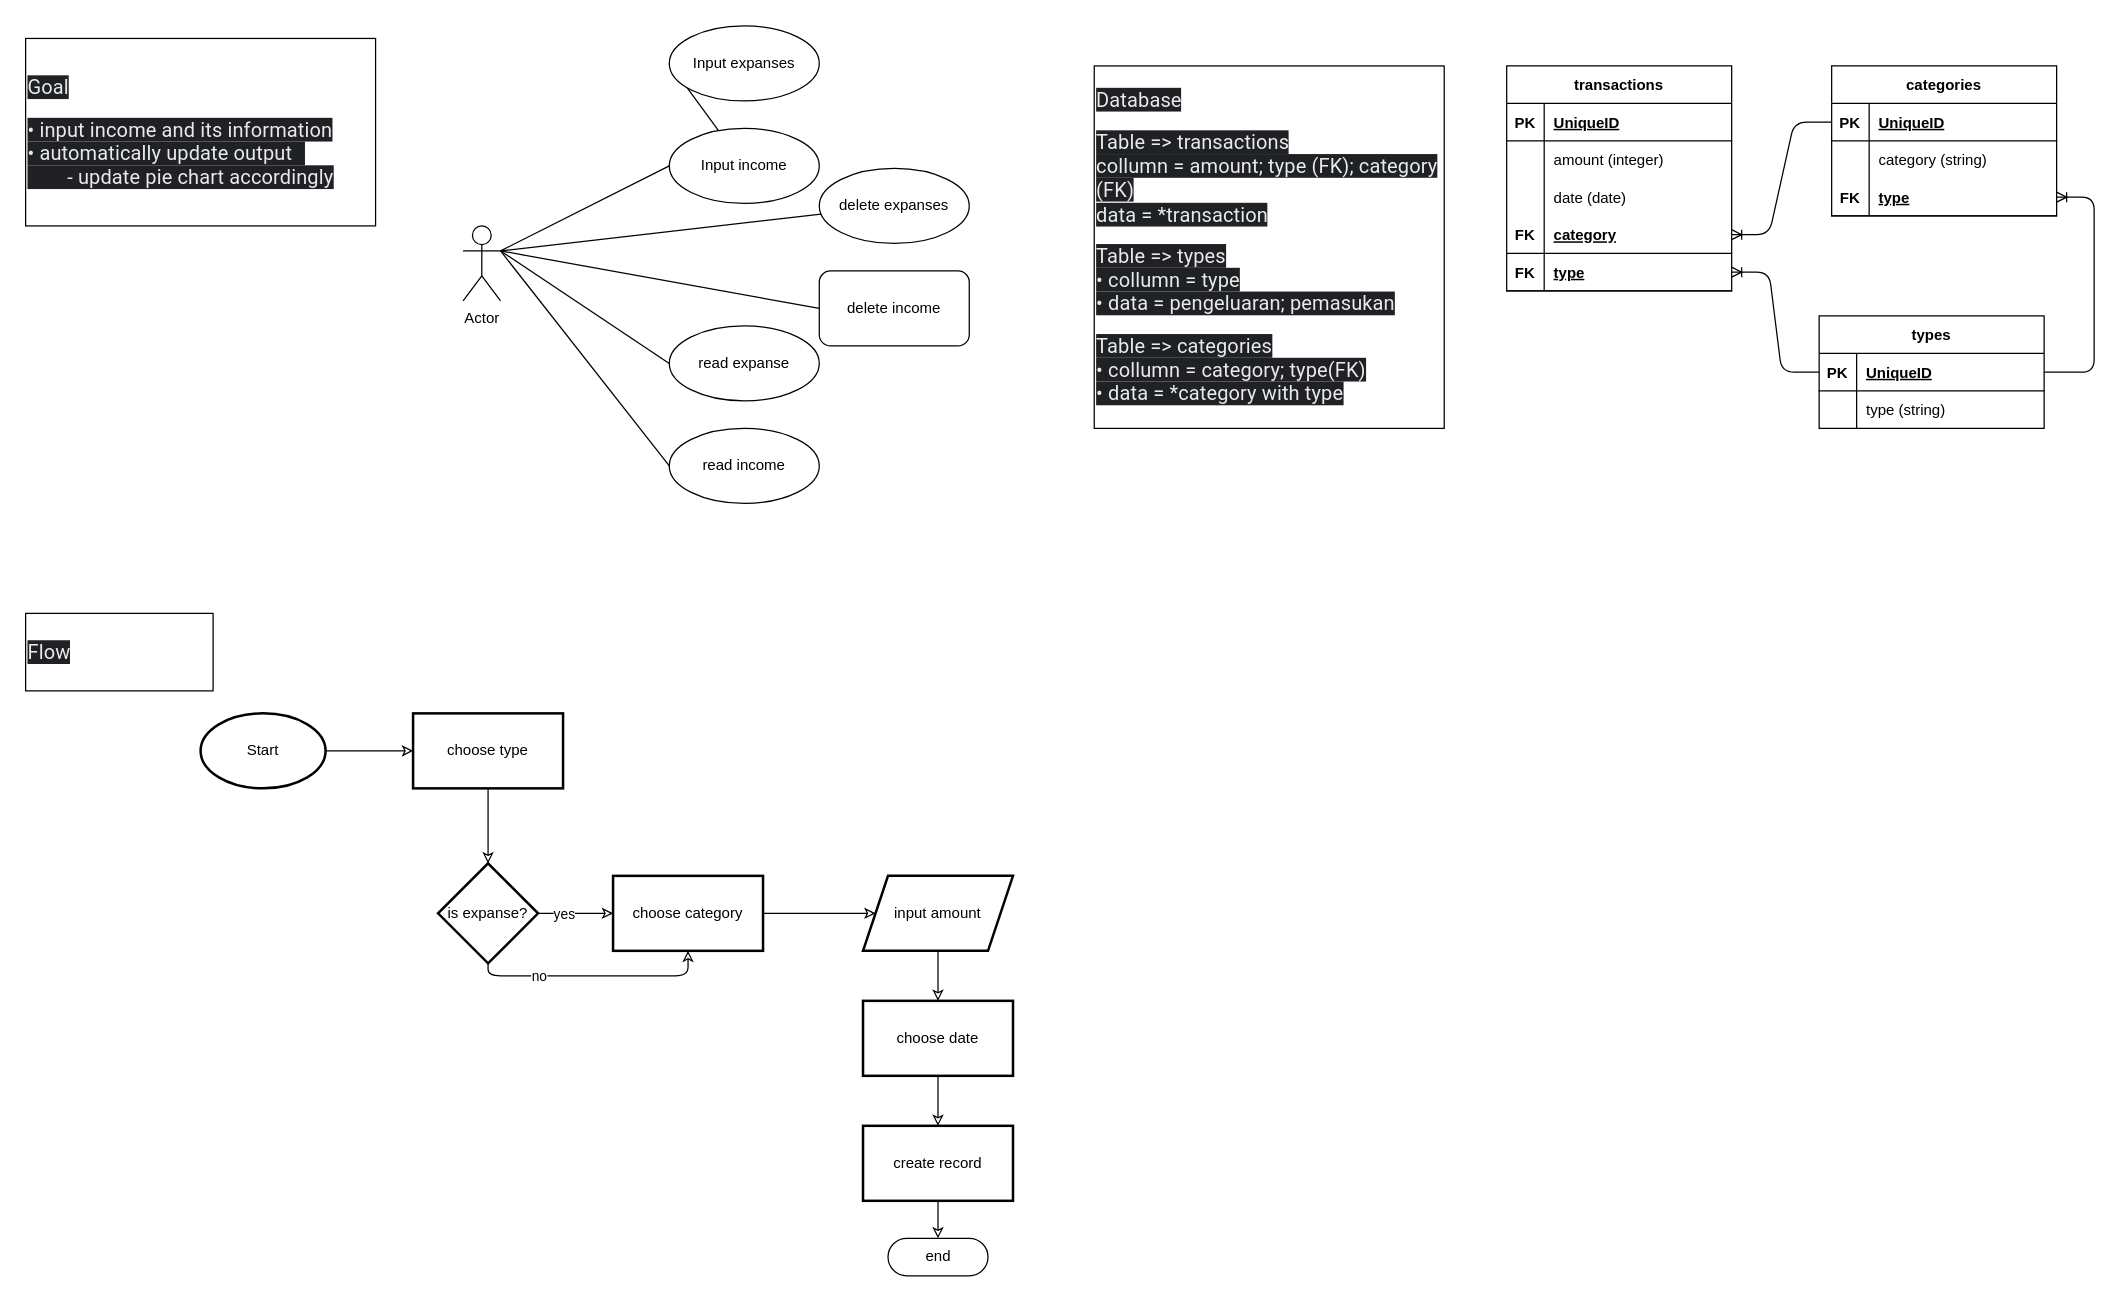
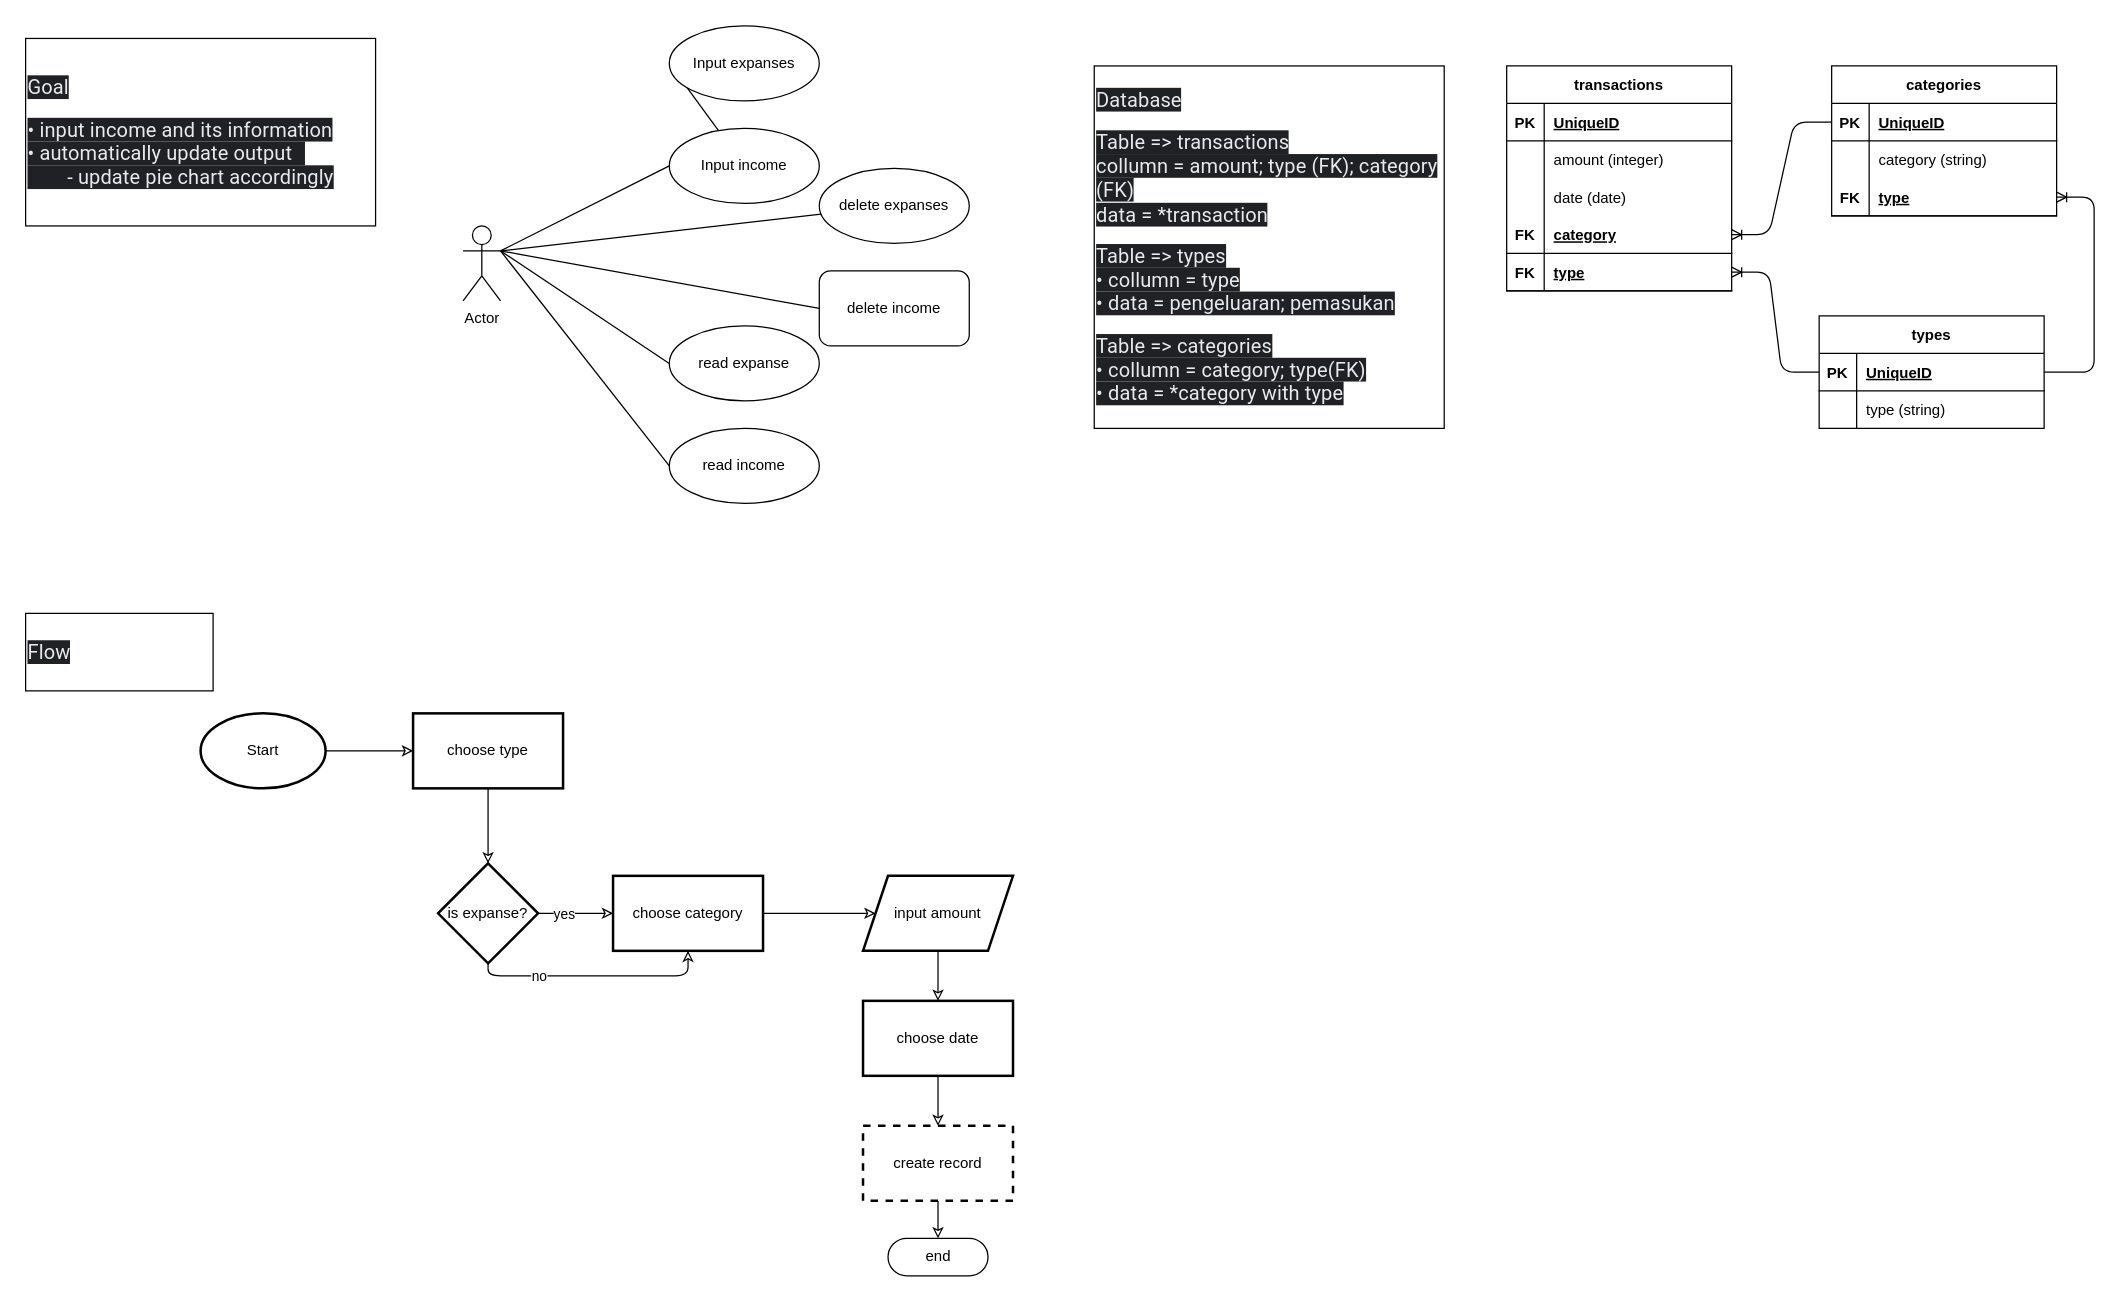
node "create record": style solid -> dashed
